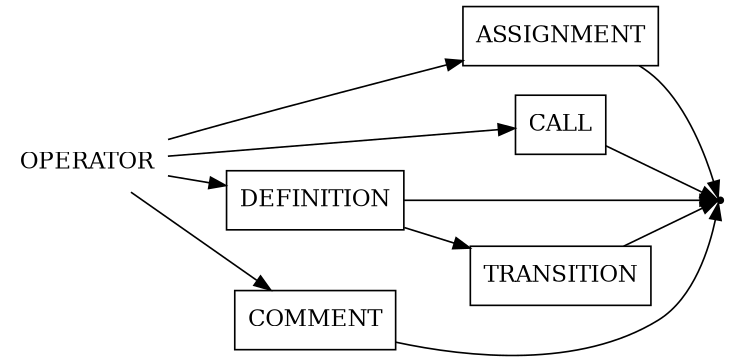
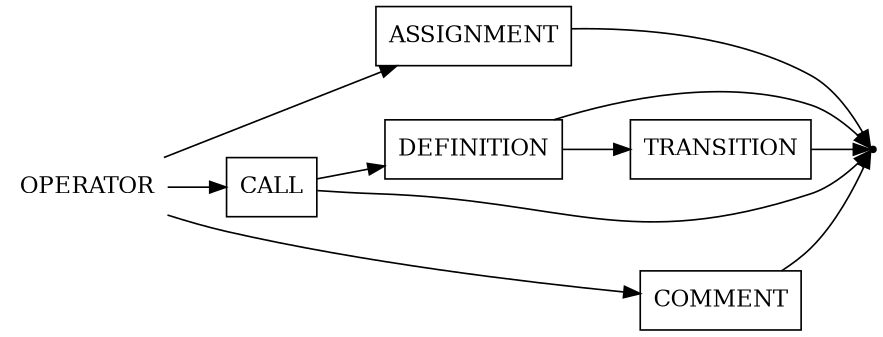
edge "OPERATOR" -> "DEFINITION": now "CALL" -> "DEFINITION"
